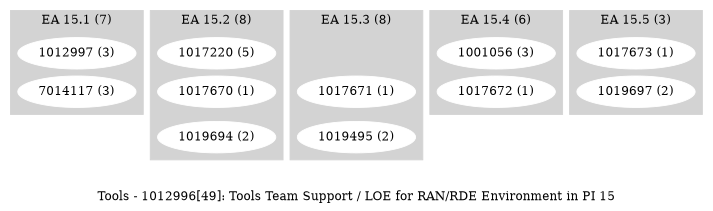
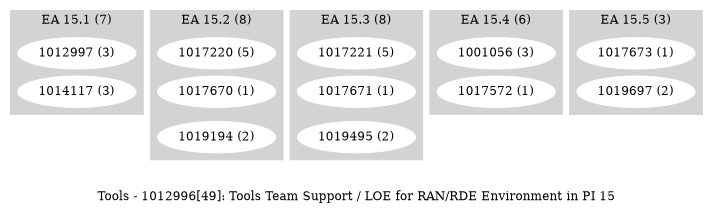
node "1017221 (5)": added
node "7014117 (3)": label "7014117 (3)" -> "1014117 (3)"
node "1017672 (1)": label "1017672 (1)" -> "1017572 (1)"
node "1019694 (2)": label "1019694 (2)" -> "1019194 (2)"
